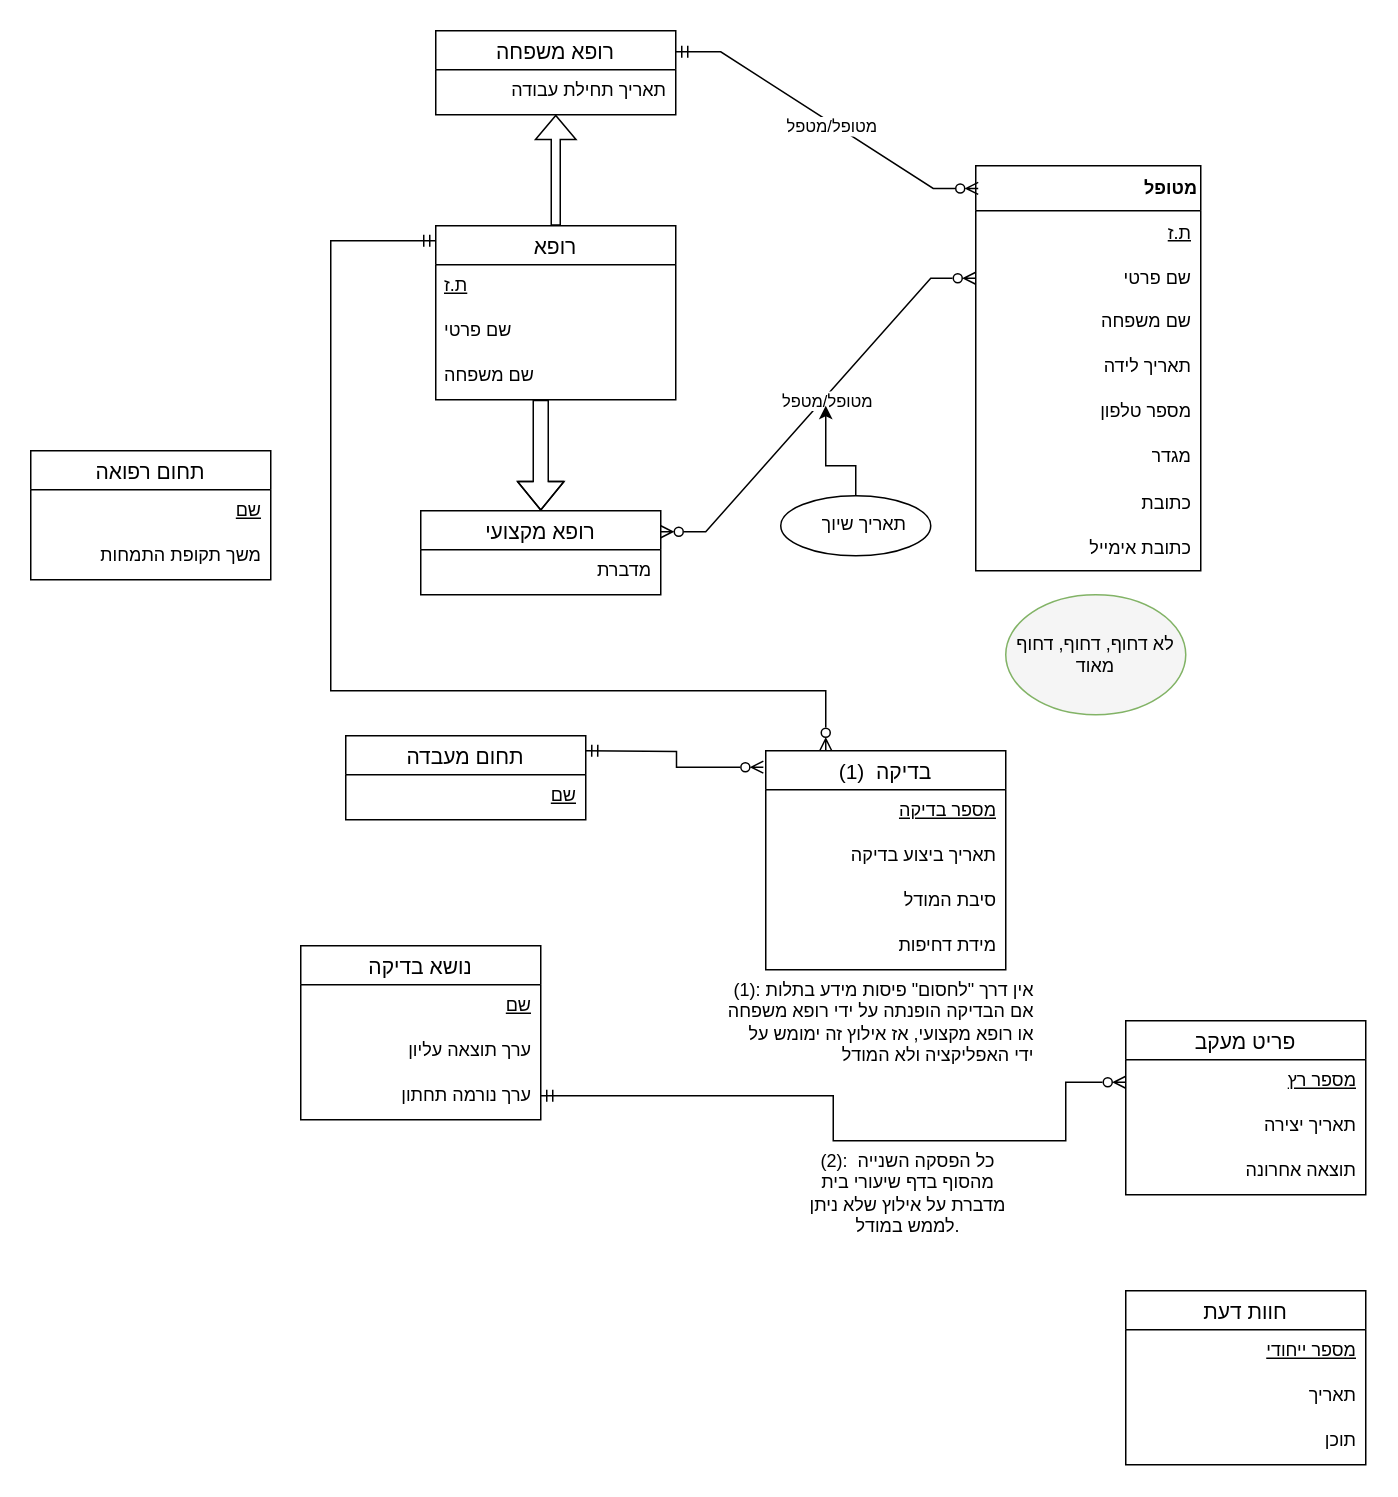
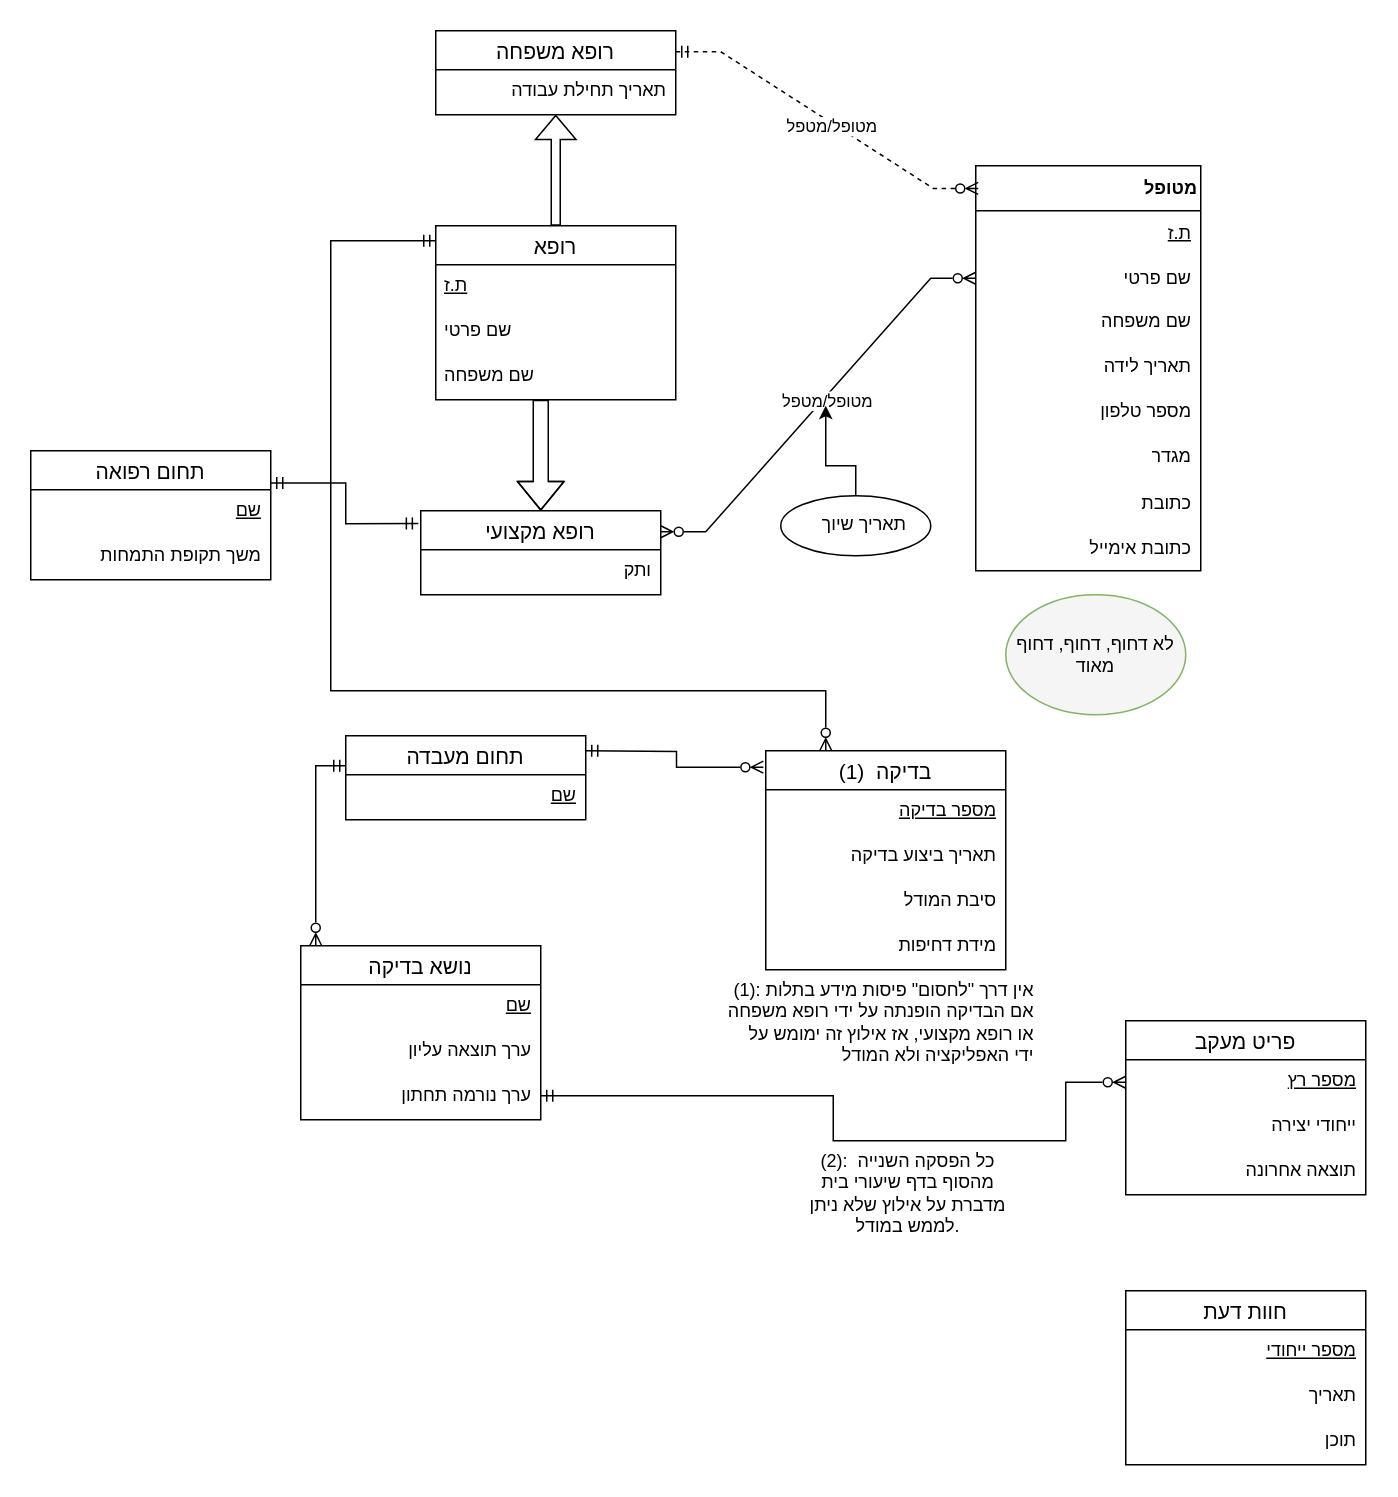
edge "רופא משפחה" -- "מטופל": style solid -> dashed
edge "תחום רפואה" -- "רופא מקצועי": added
node "מדברת": label "מדברת" -> "ותק"
edge "תחום מעבדה" -- "נושא בדיקה": added
node "תאריך יצירה": label "תאריך יצירה" -> "ייחודי יצירה"
